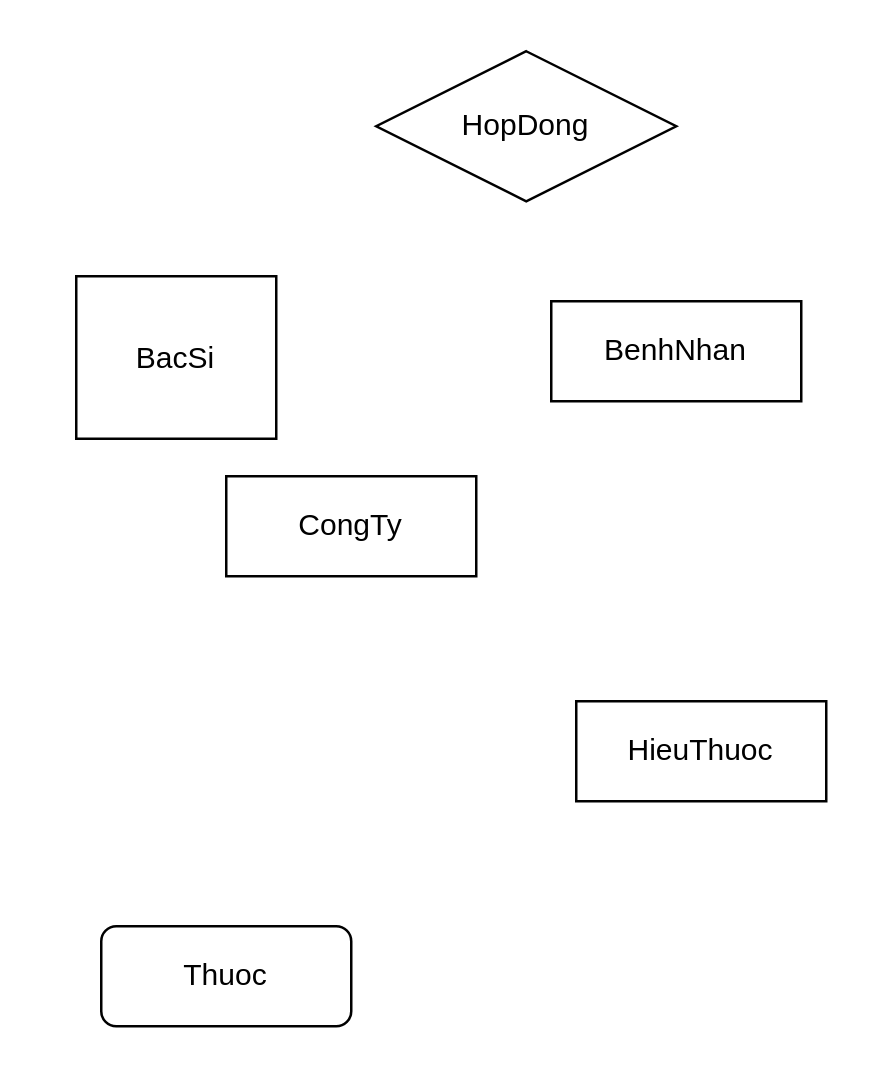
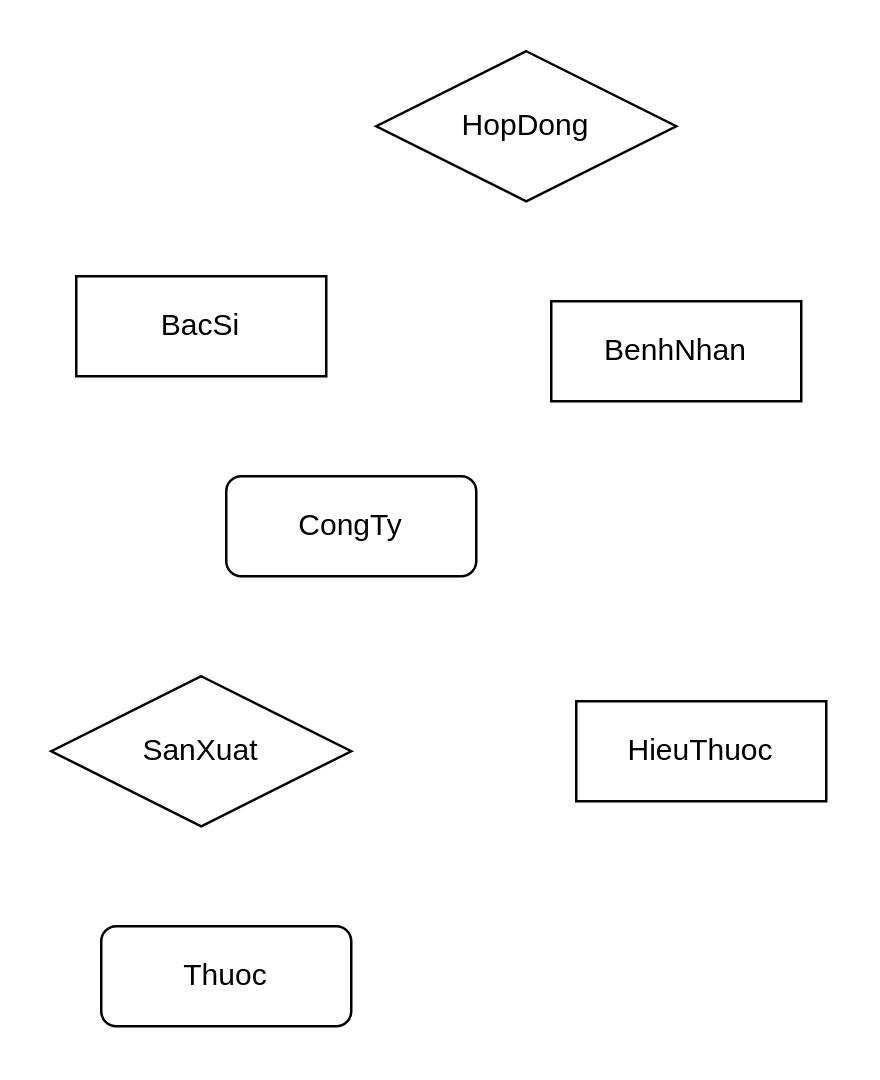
node "BacSi": size 200x163 -> 250x100
node "CongTy": shape rectangle -> rounded rectangle
node "SanXuat": added
